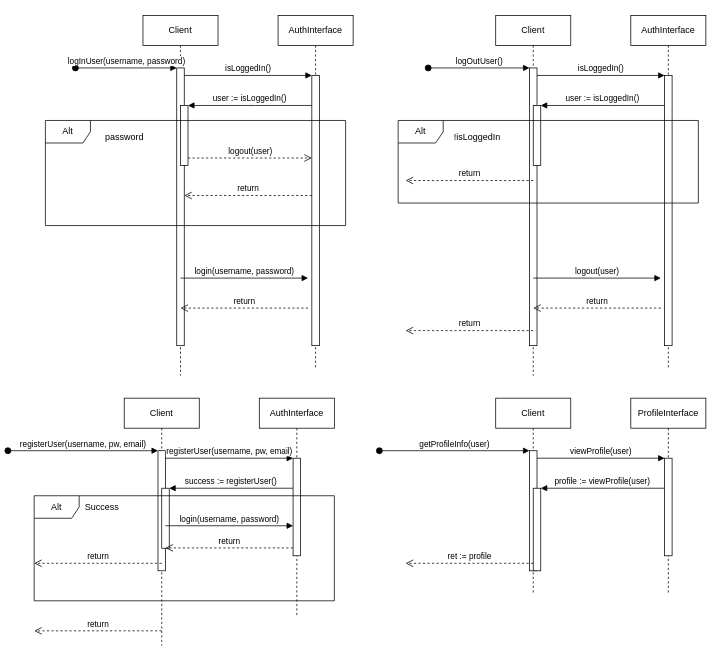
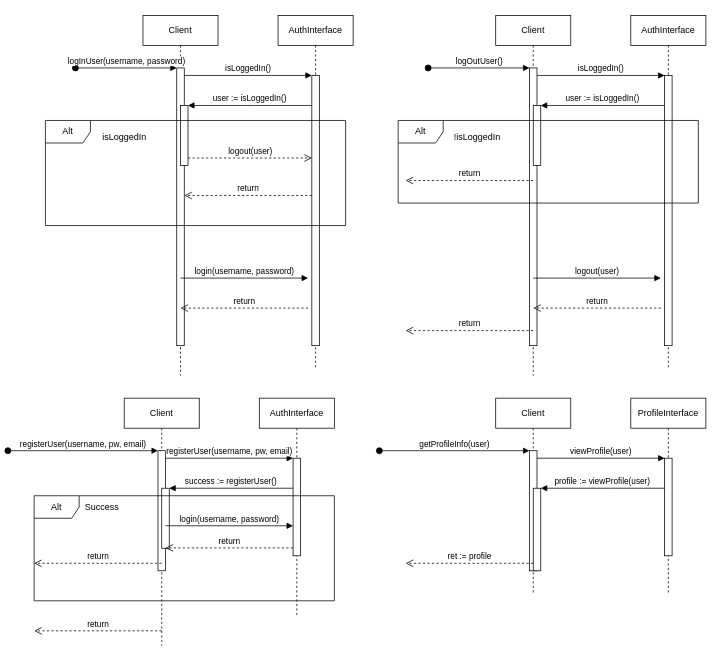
node "password": label "password" -> "isLoggedIn"
